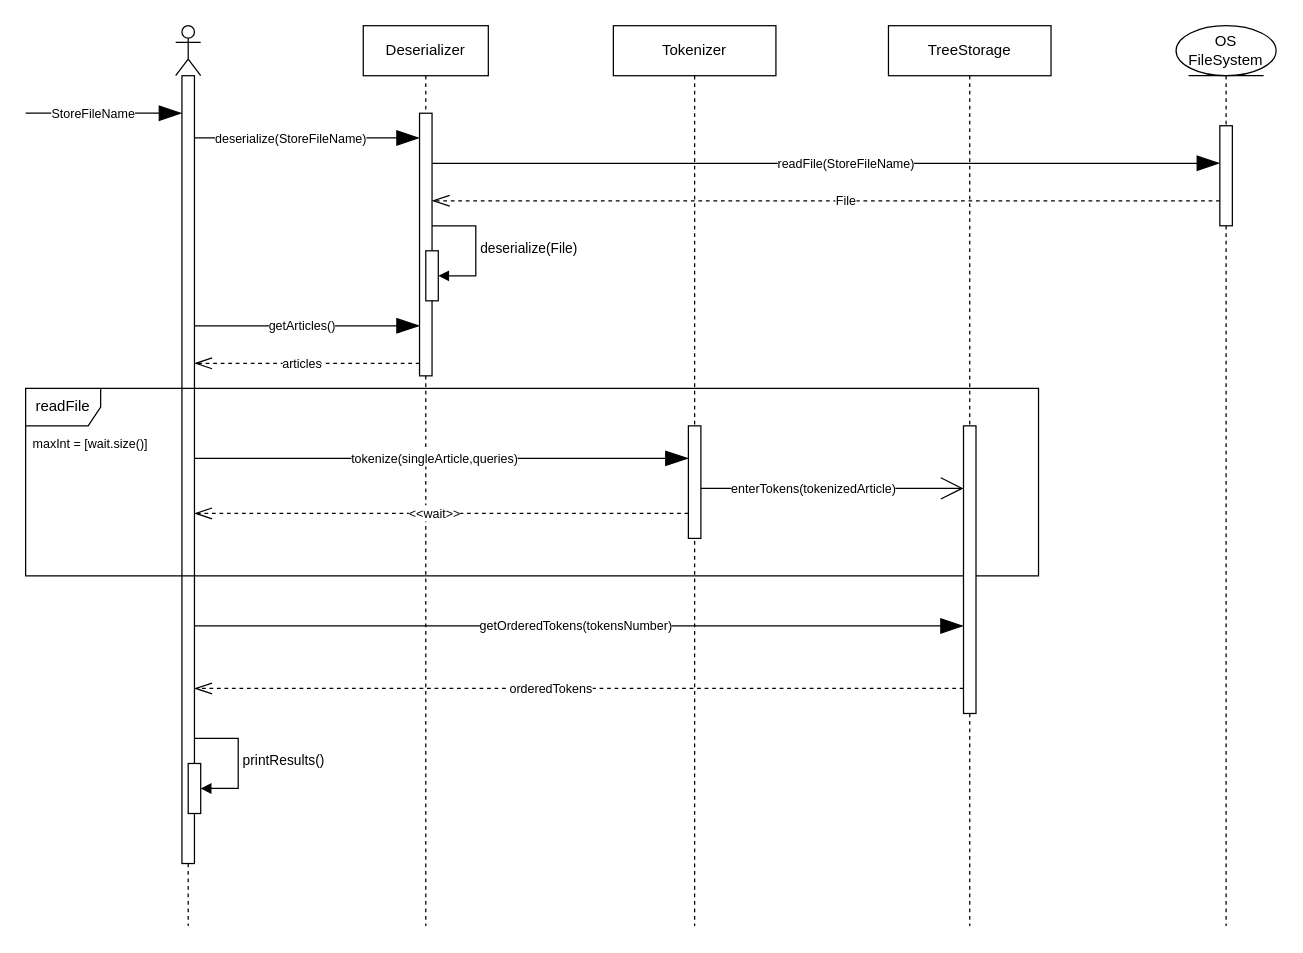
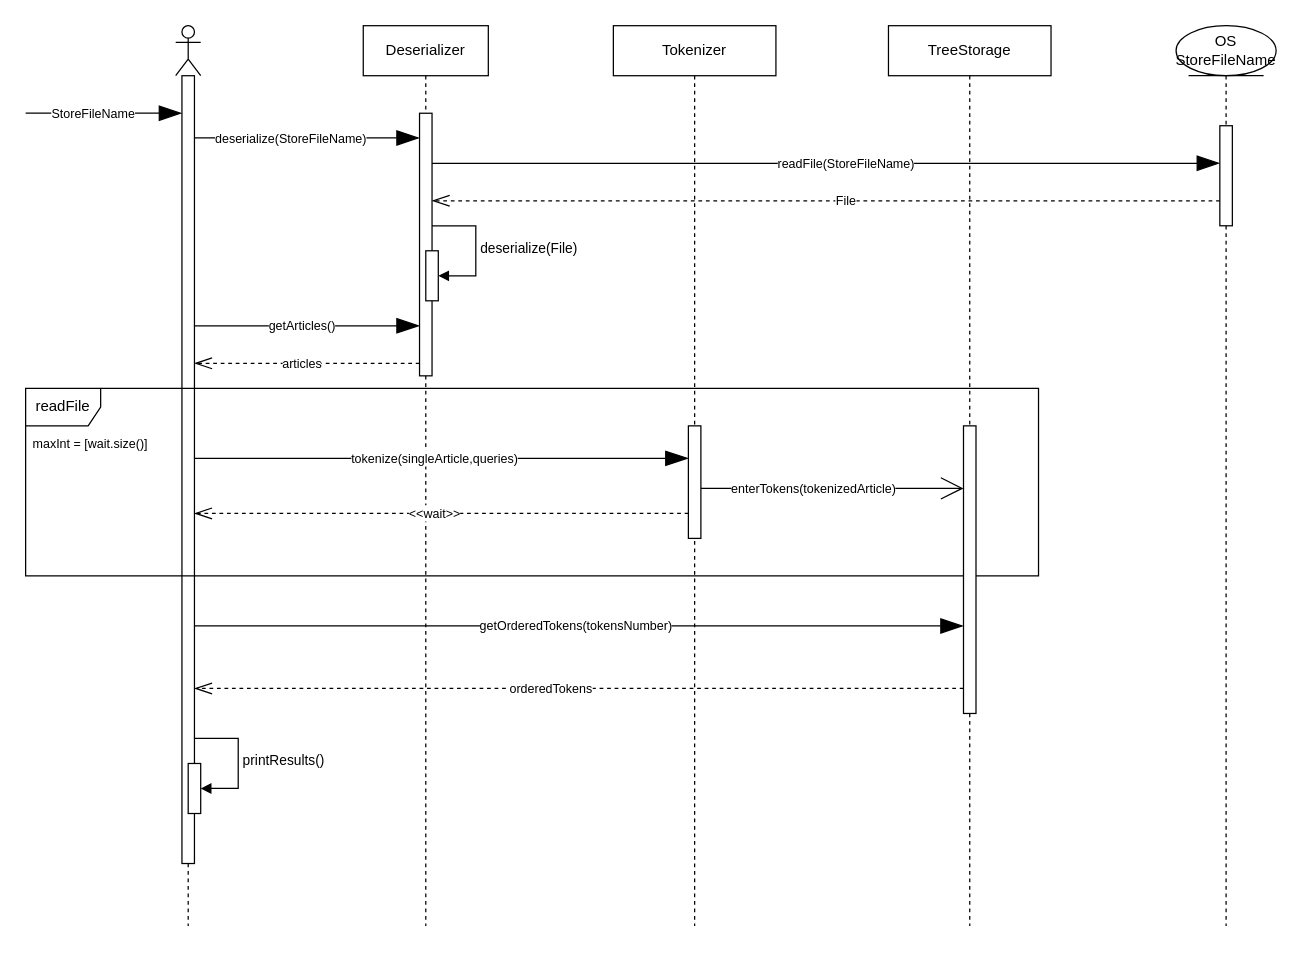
node "OS FileSystem": label "OS FileSystem" -> "OS StoreFileName"
